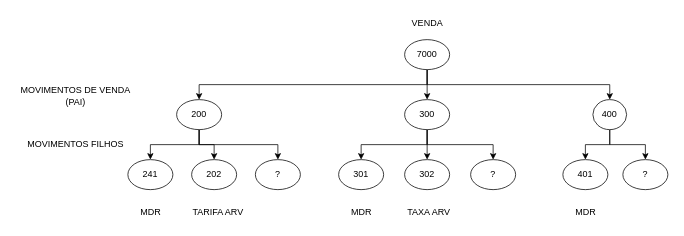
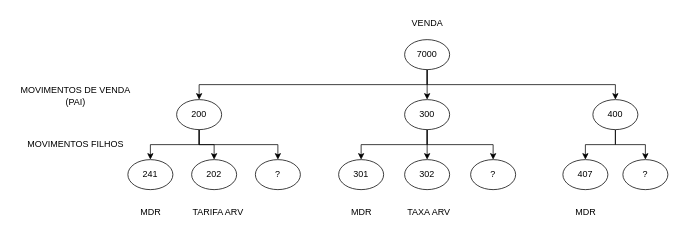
node "400": size 34x30 -> 45x30
node "401": label "401" -> "407"
